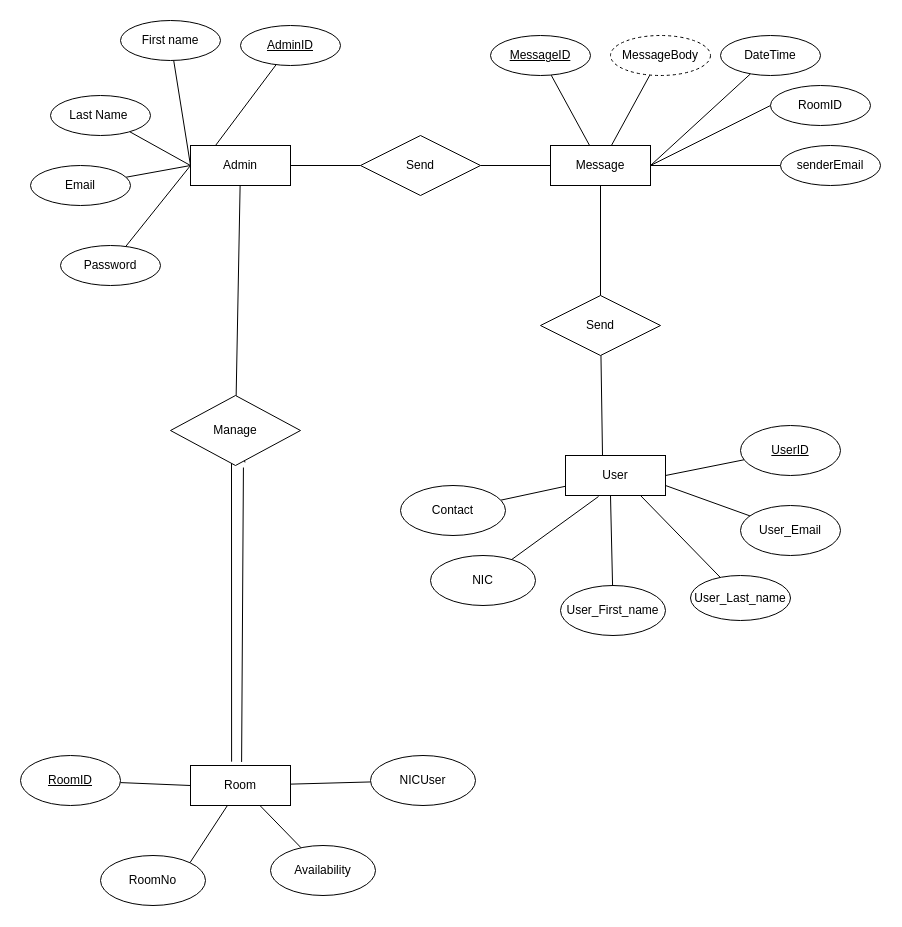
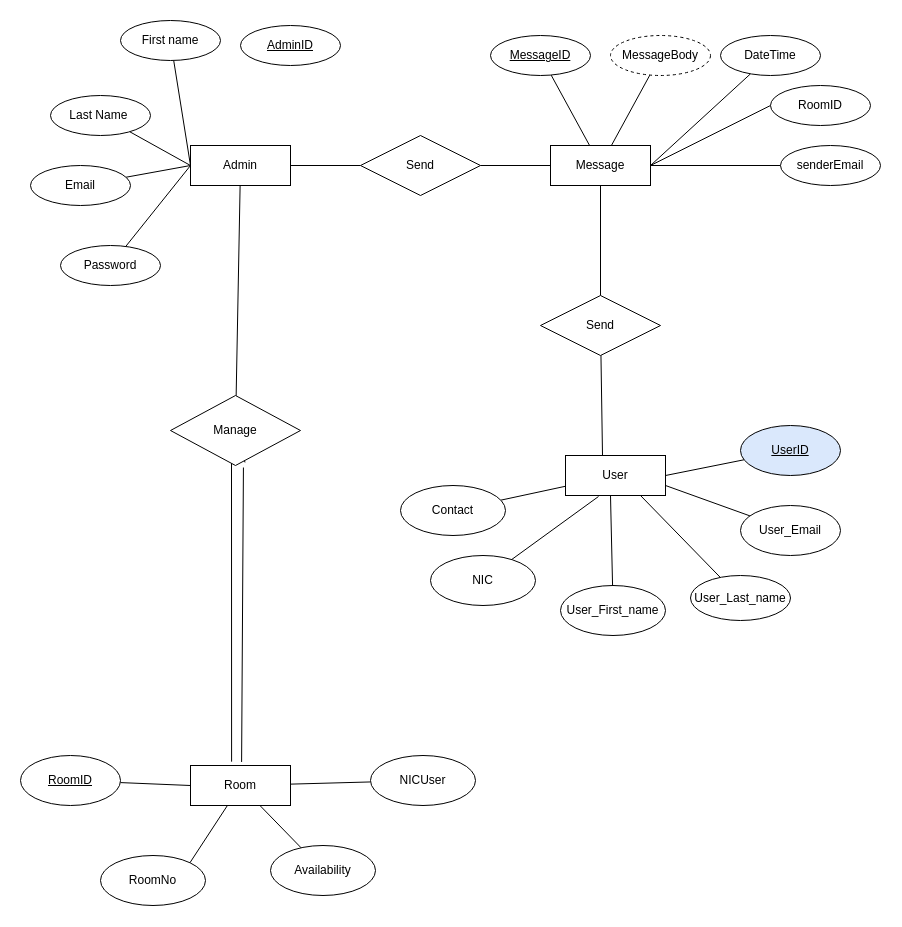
edge "AdminID" -- "Admin": removed
node "UserID": fillcolor #ffffff -> #dae8fc
